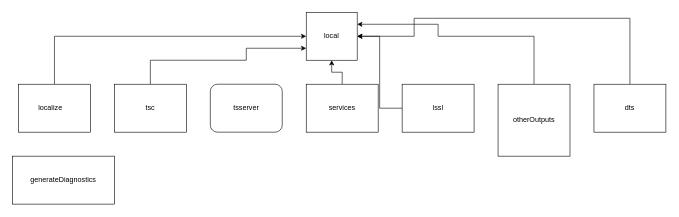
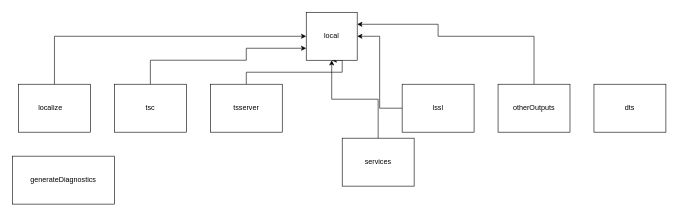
edge "dts" -> "local": removed
edge "tsserver" -> "local": added
node "tsserver": shape rounded rectangle -> rectangle
node "services": moved (342, 108) -> (378, 162)
node "otherOutputs": size 72x72 -> 72x48
